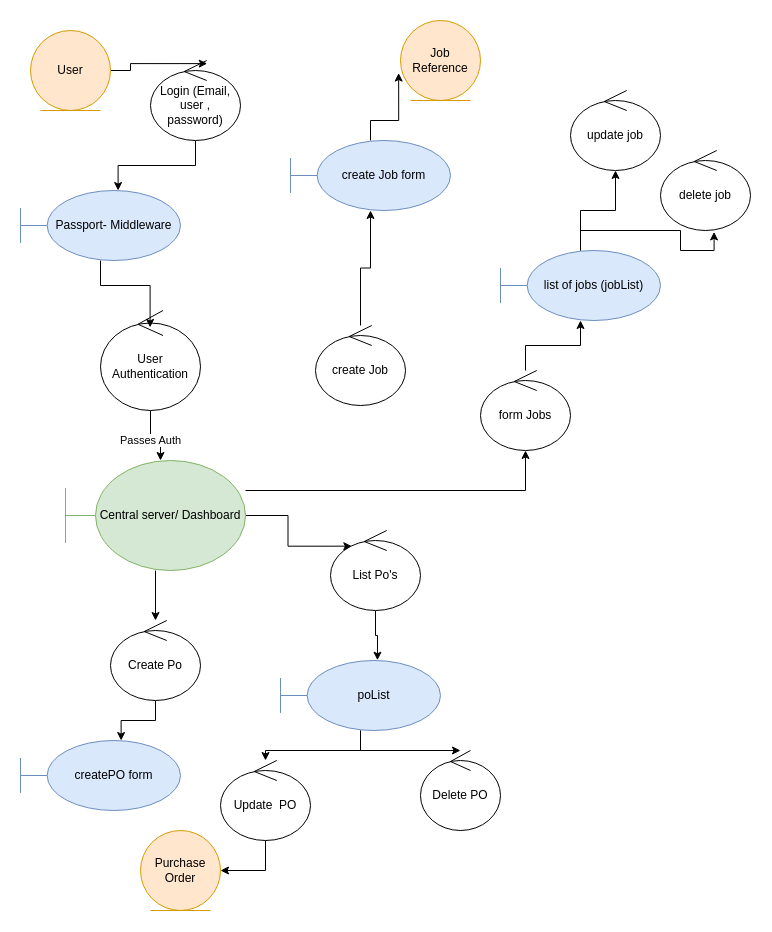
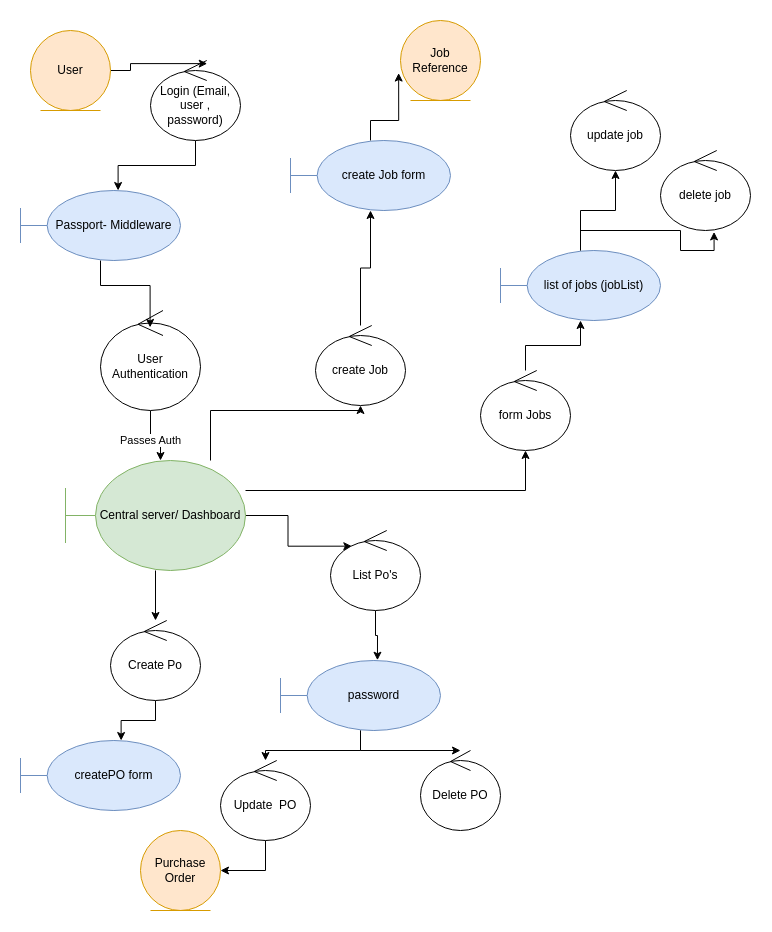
edge "Central server/ Dashboard" -> "create Job": added
node "poList": label "poList" -> "password"
